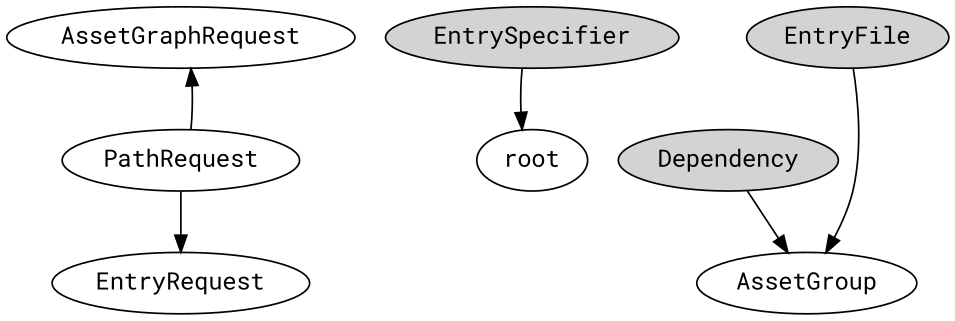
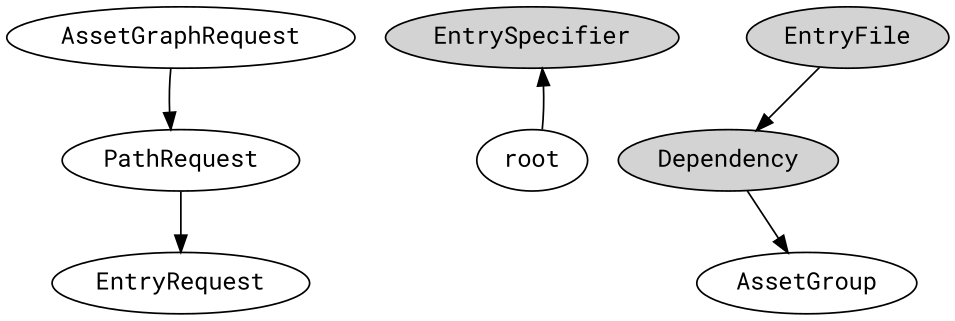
edge "EntrySpecifier" -> "root": reversed
edge "PathRequest" -> "AssetGraphRequest": reversed
edge "EntryFile" -> "AssetGroup": now "EntryFile" -> "Dependency"
